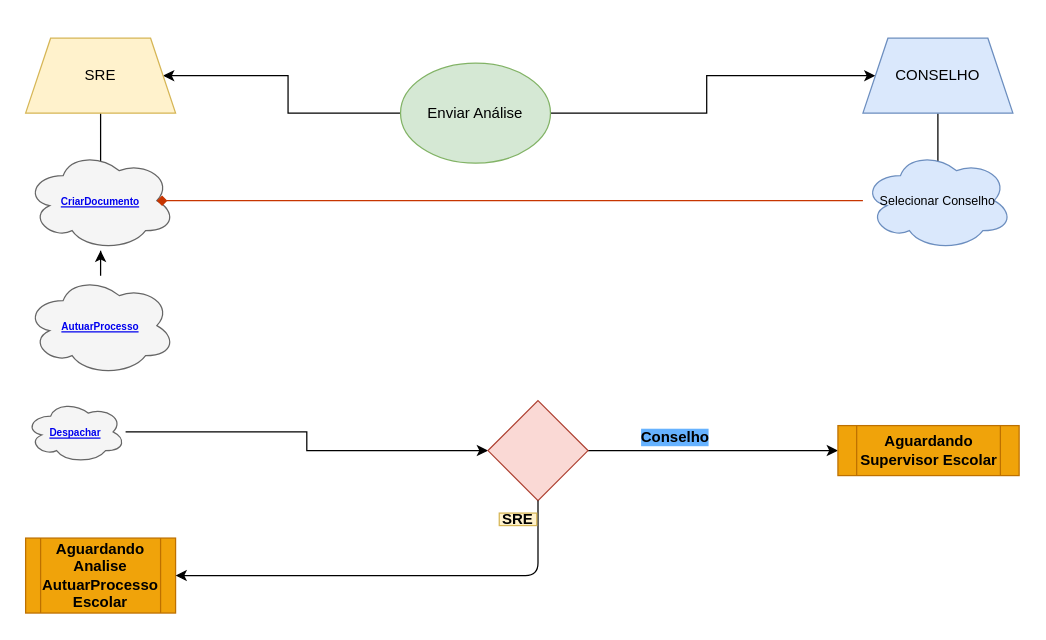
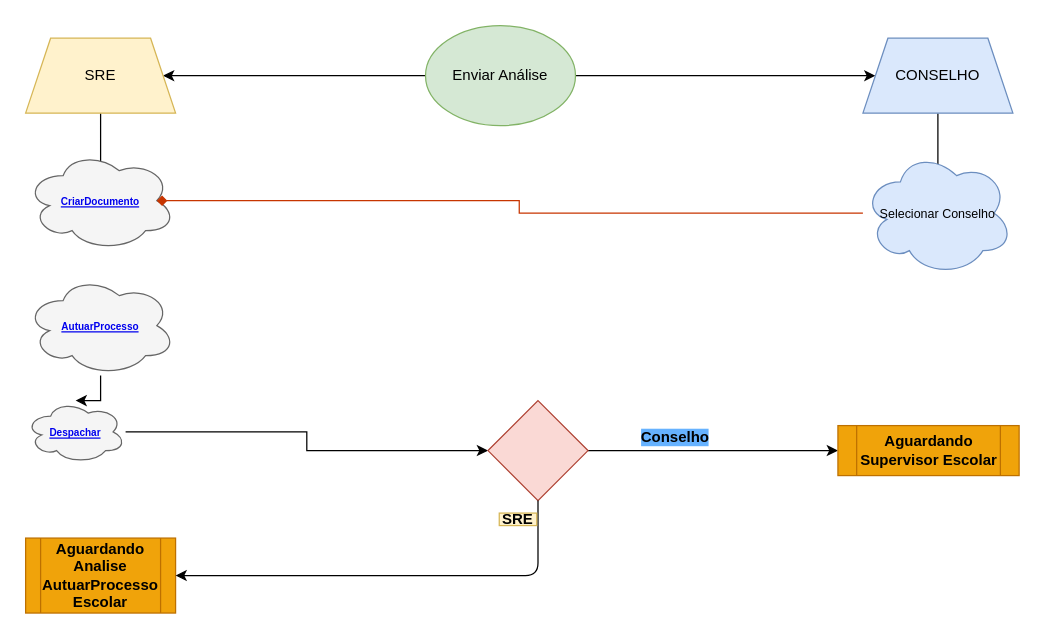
node "Enviar Análise": moved (476, 113) -> (501, 76)
node "Selecionar Conselho": size 150x100 -> 150x125
edge "AutuarProcesso" -> "CriarDocumento": now "AutuarProcesso" -> "Despachar"
